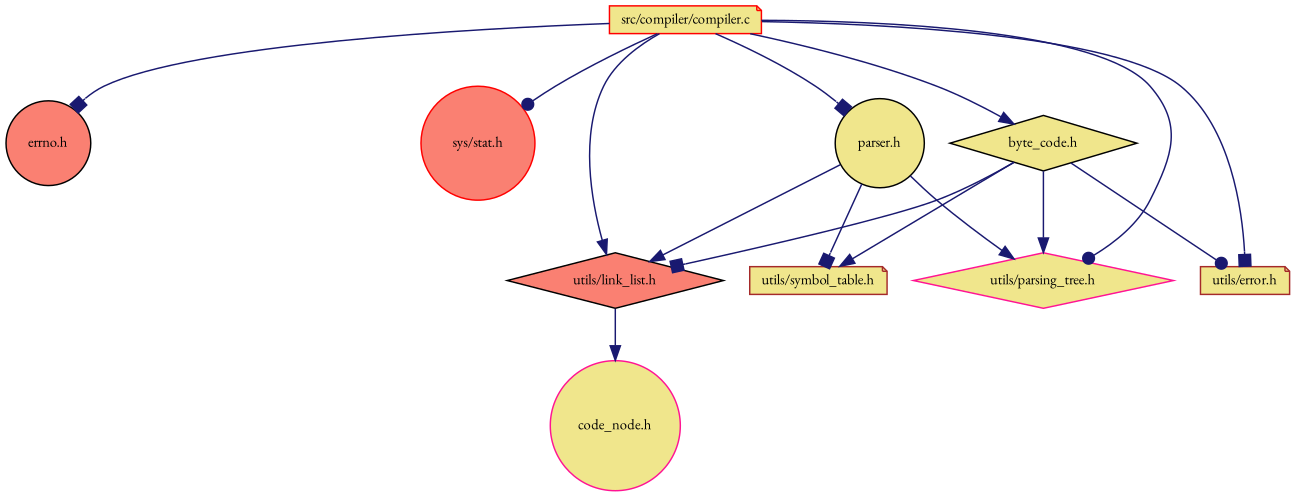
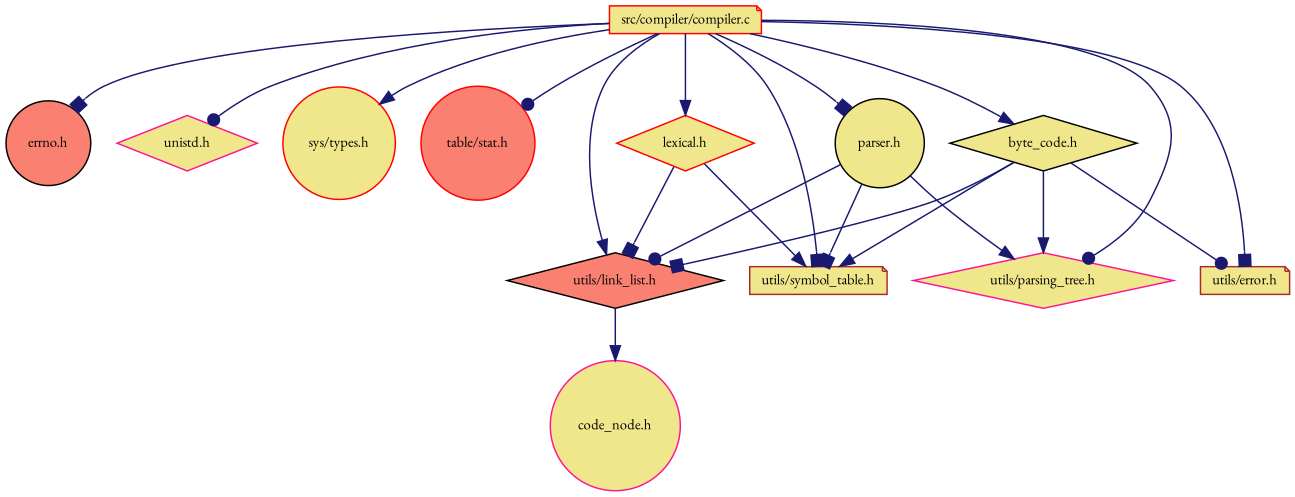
edge "src/compiler/compiler.c" -> "utils/symbol_table.h": added
node "unistd.h": added
node "sys/types.h": added
node "sys/stat.h": label "sys/stat.h" -> "table/stat.h"
node "lexical.h": added
edge "parser.h" -> "utils/link_list.h": arrowhead normal -> dot
